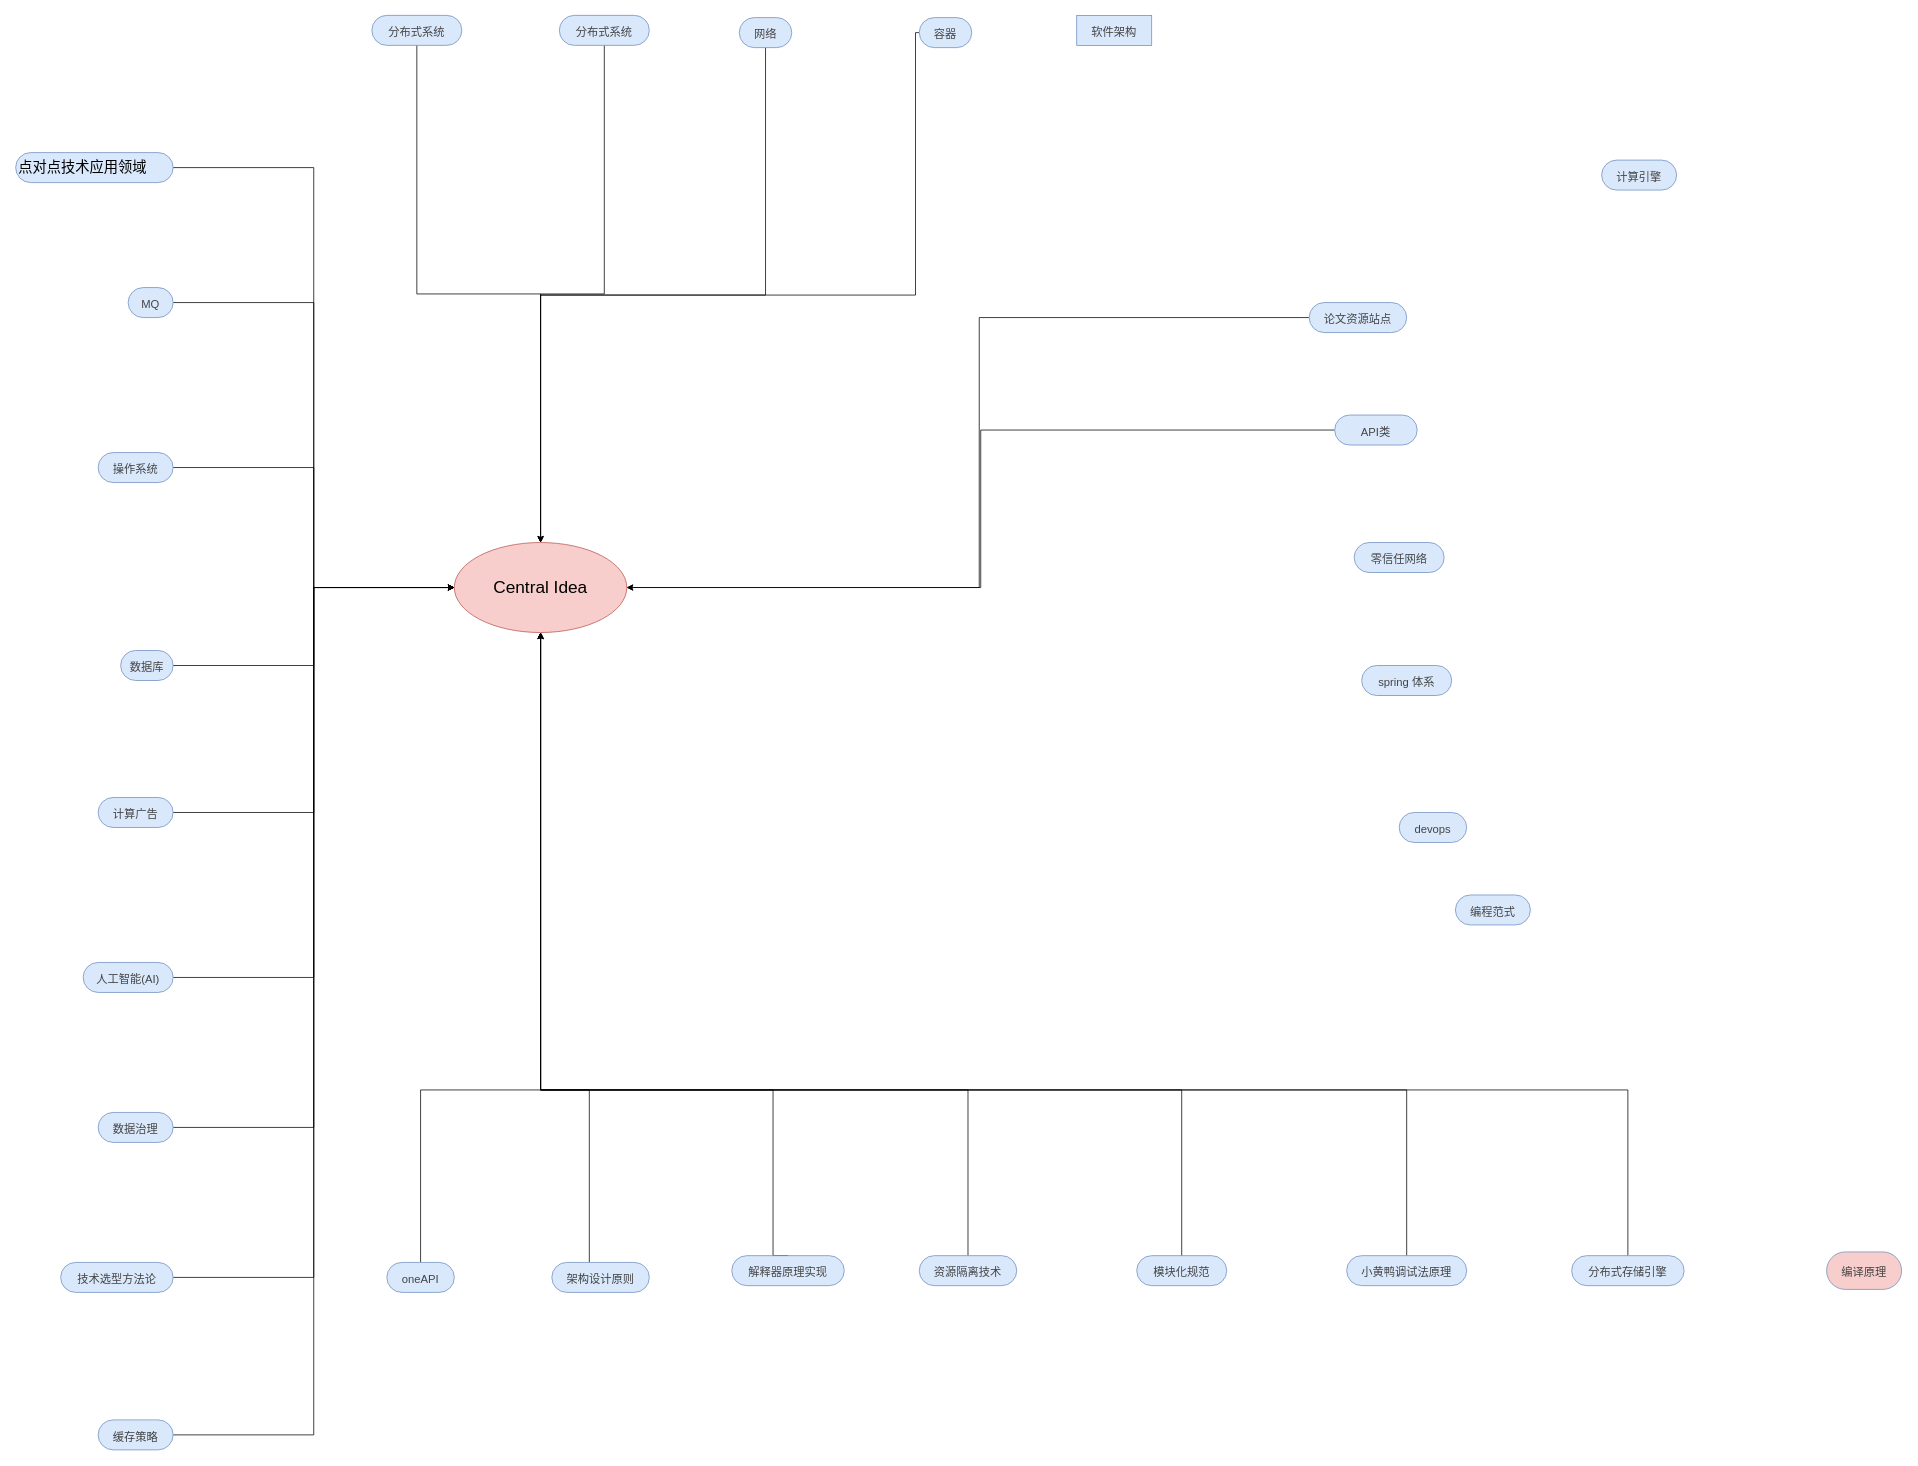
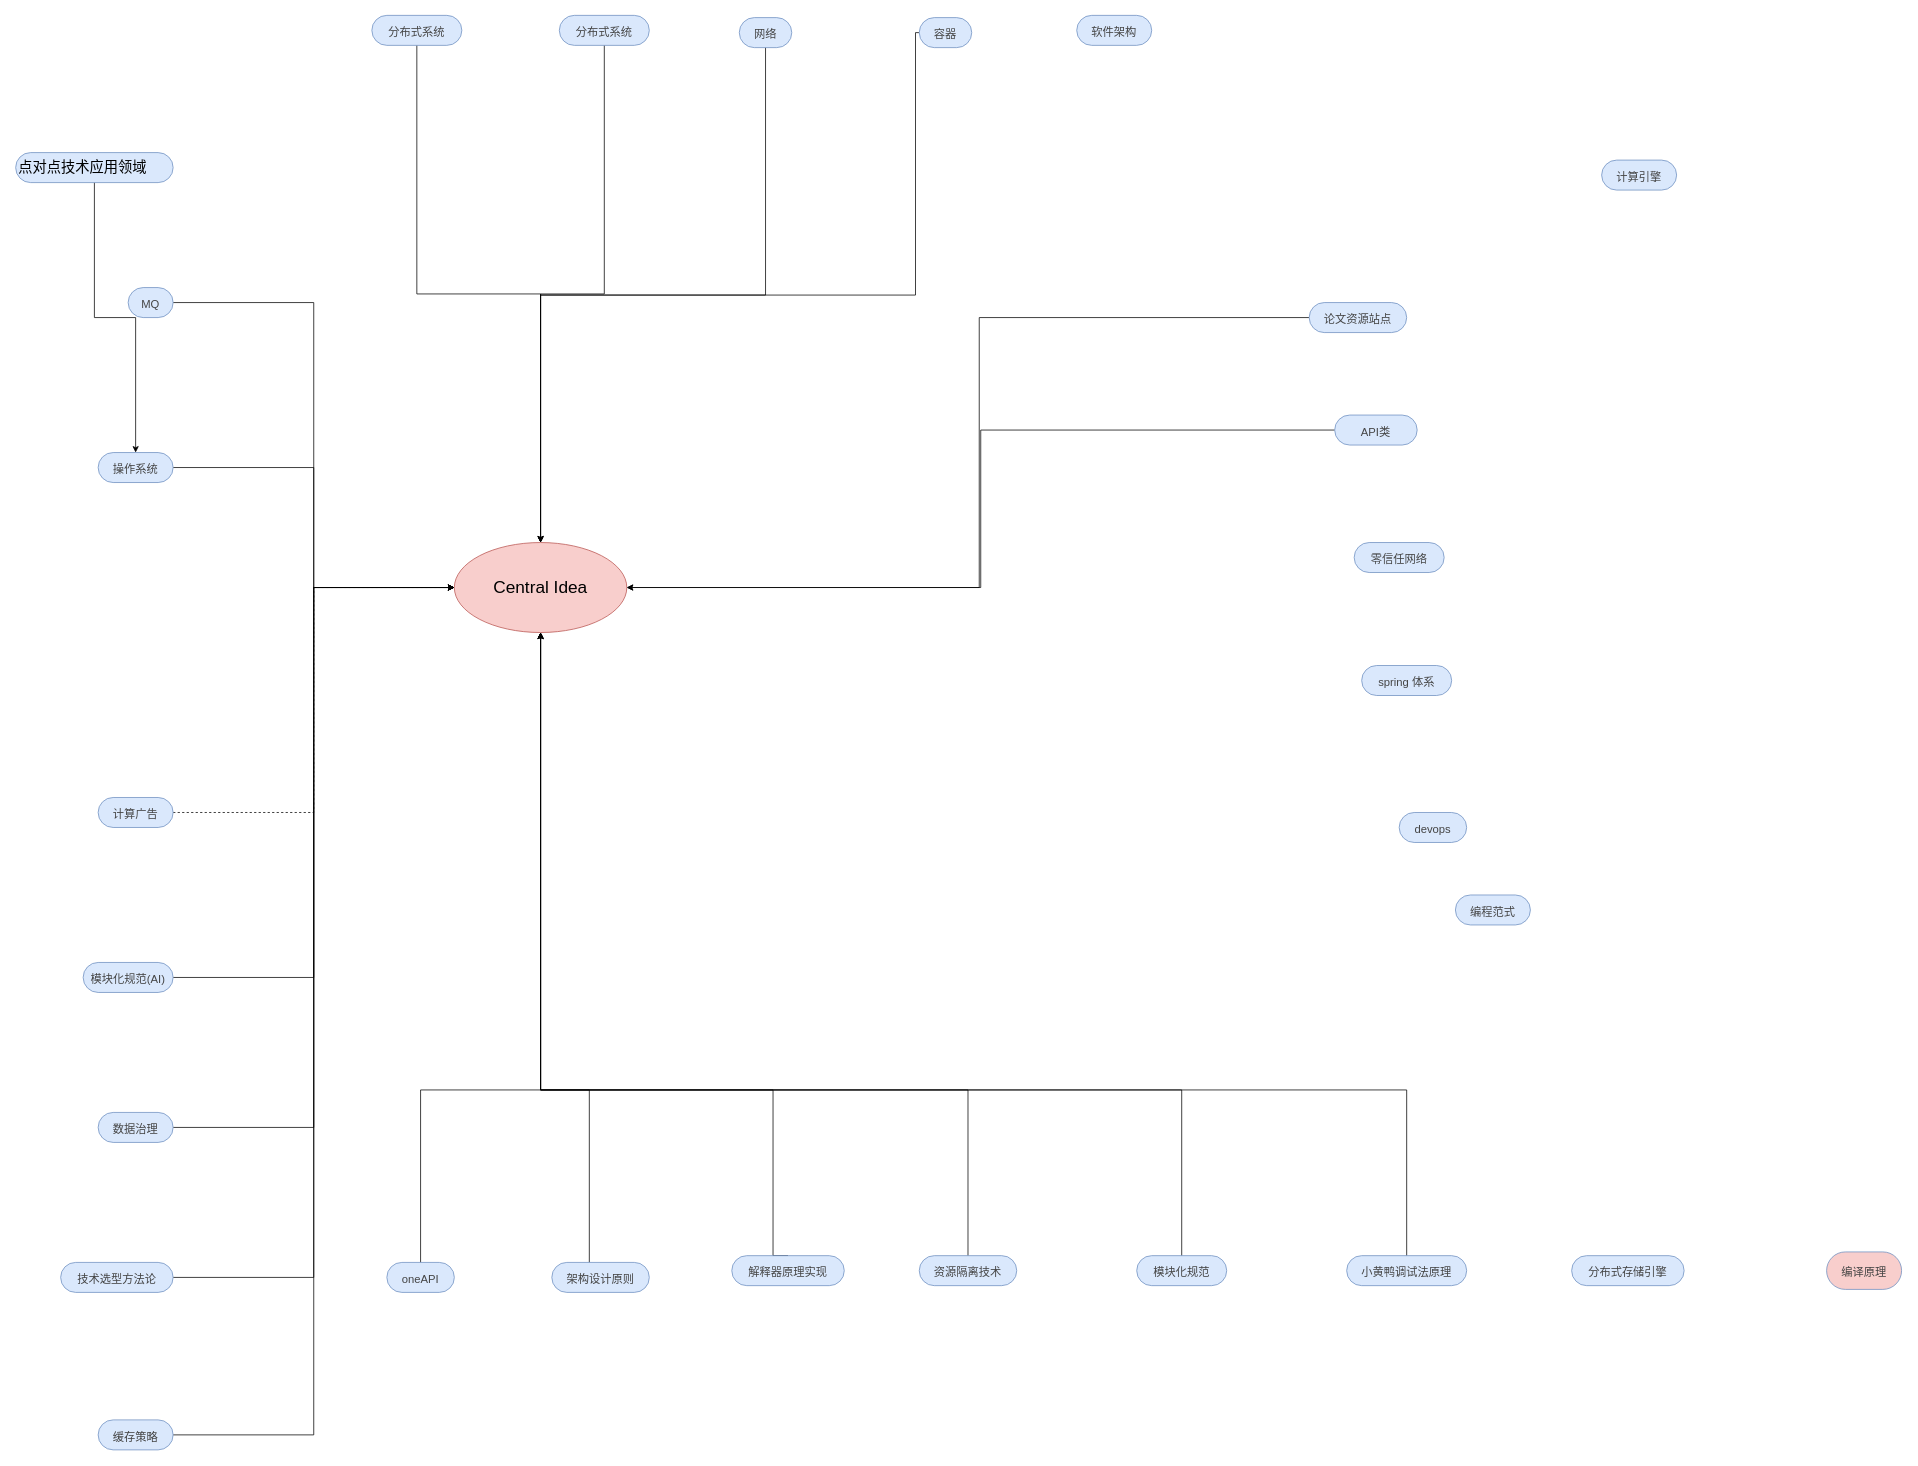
node "软件架构": shape rectangle -> rounded rectangle
edge "点对点技术应用领域" -> "Central Idea": now "点对点技术应用领域" -> "操作系统"
node "数据库": removed
edge "数据库" -> "Central Idea": removed
edge "计算广告" -> "Central Idea": style solid -> dashed
node "人工智能(AI)": label "人工智能(AI)" -> "模块化规范(AI)"
edge "分布式存储引擎" -> "Central Idea": removed
